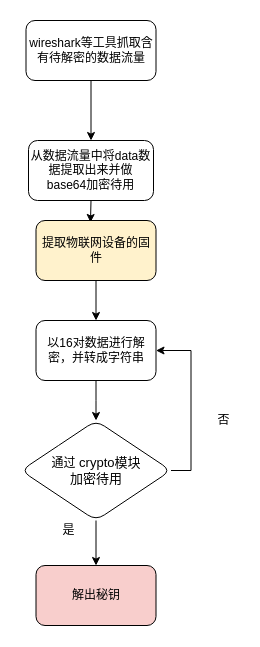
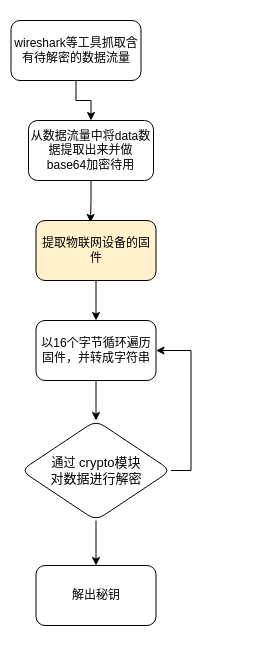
node "wireshark等工具抓取含有待解密的数据流量": moved (91, 51) -> (76, 51)
node "从数据流量中将data数据提取出来并做base64加密待用": moved (91, 171) -> (91, 151)
node "以16对数据进行解密，并转成字符串": label "以16对数据进行解密，并转成字符串" -> "以16个字节循环遍历固件，并转成字符串"
node "否": removed
node "通过 crypto模块 加密待用": label "通过 crypto模块 加密待用" -> "通过 crypto模块 对数据进行解密"
node "是": removed
node "解出秘钥": fillcolor #f8cecc -> #ffffff
